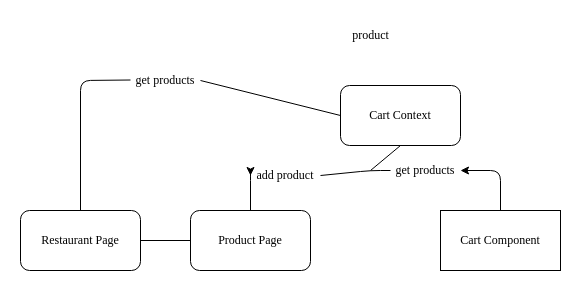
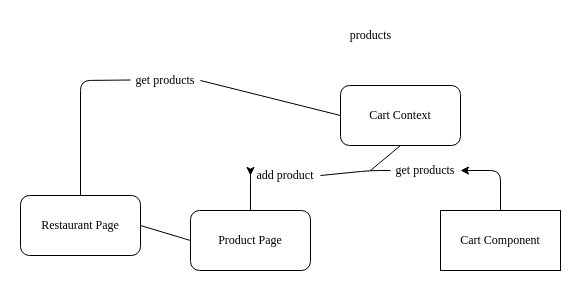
node "product": label "product" -> "products"
node "Restaurant Page": moved (81, 241) -> (81, 226)
